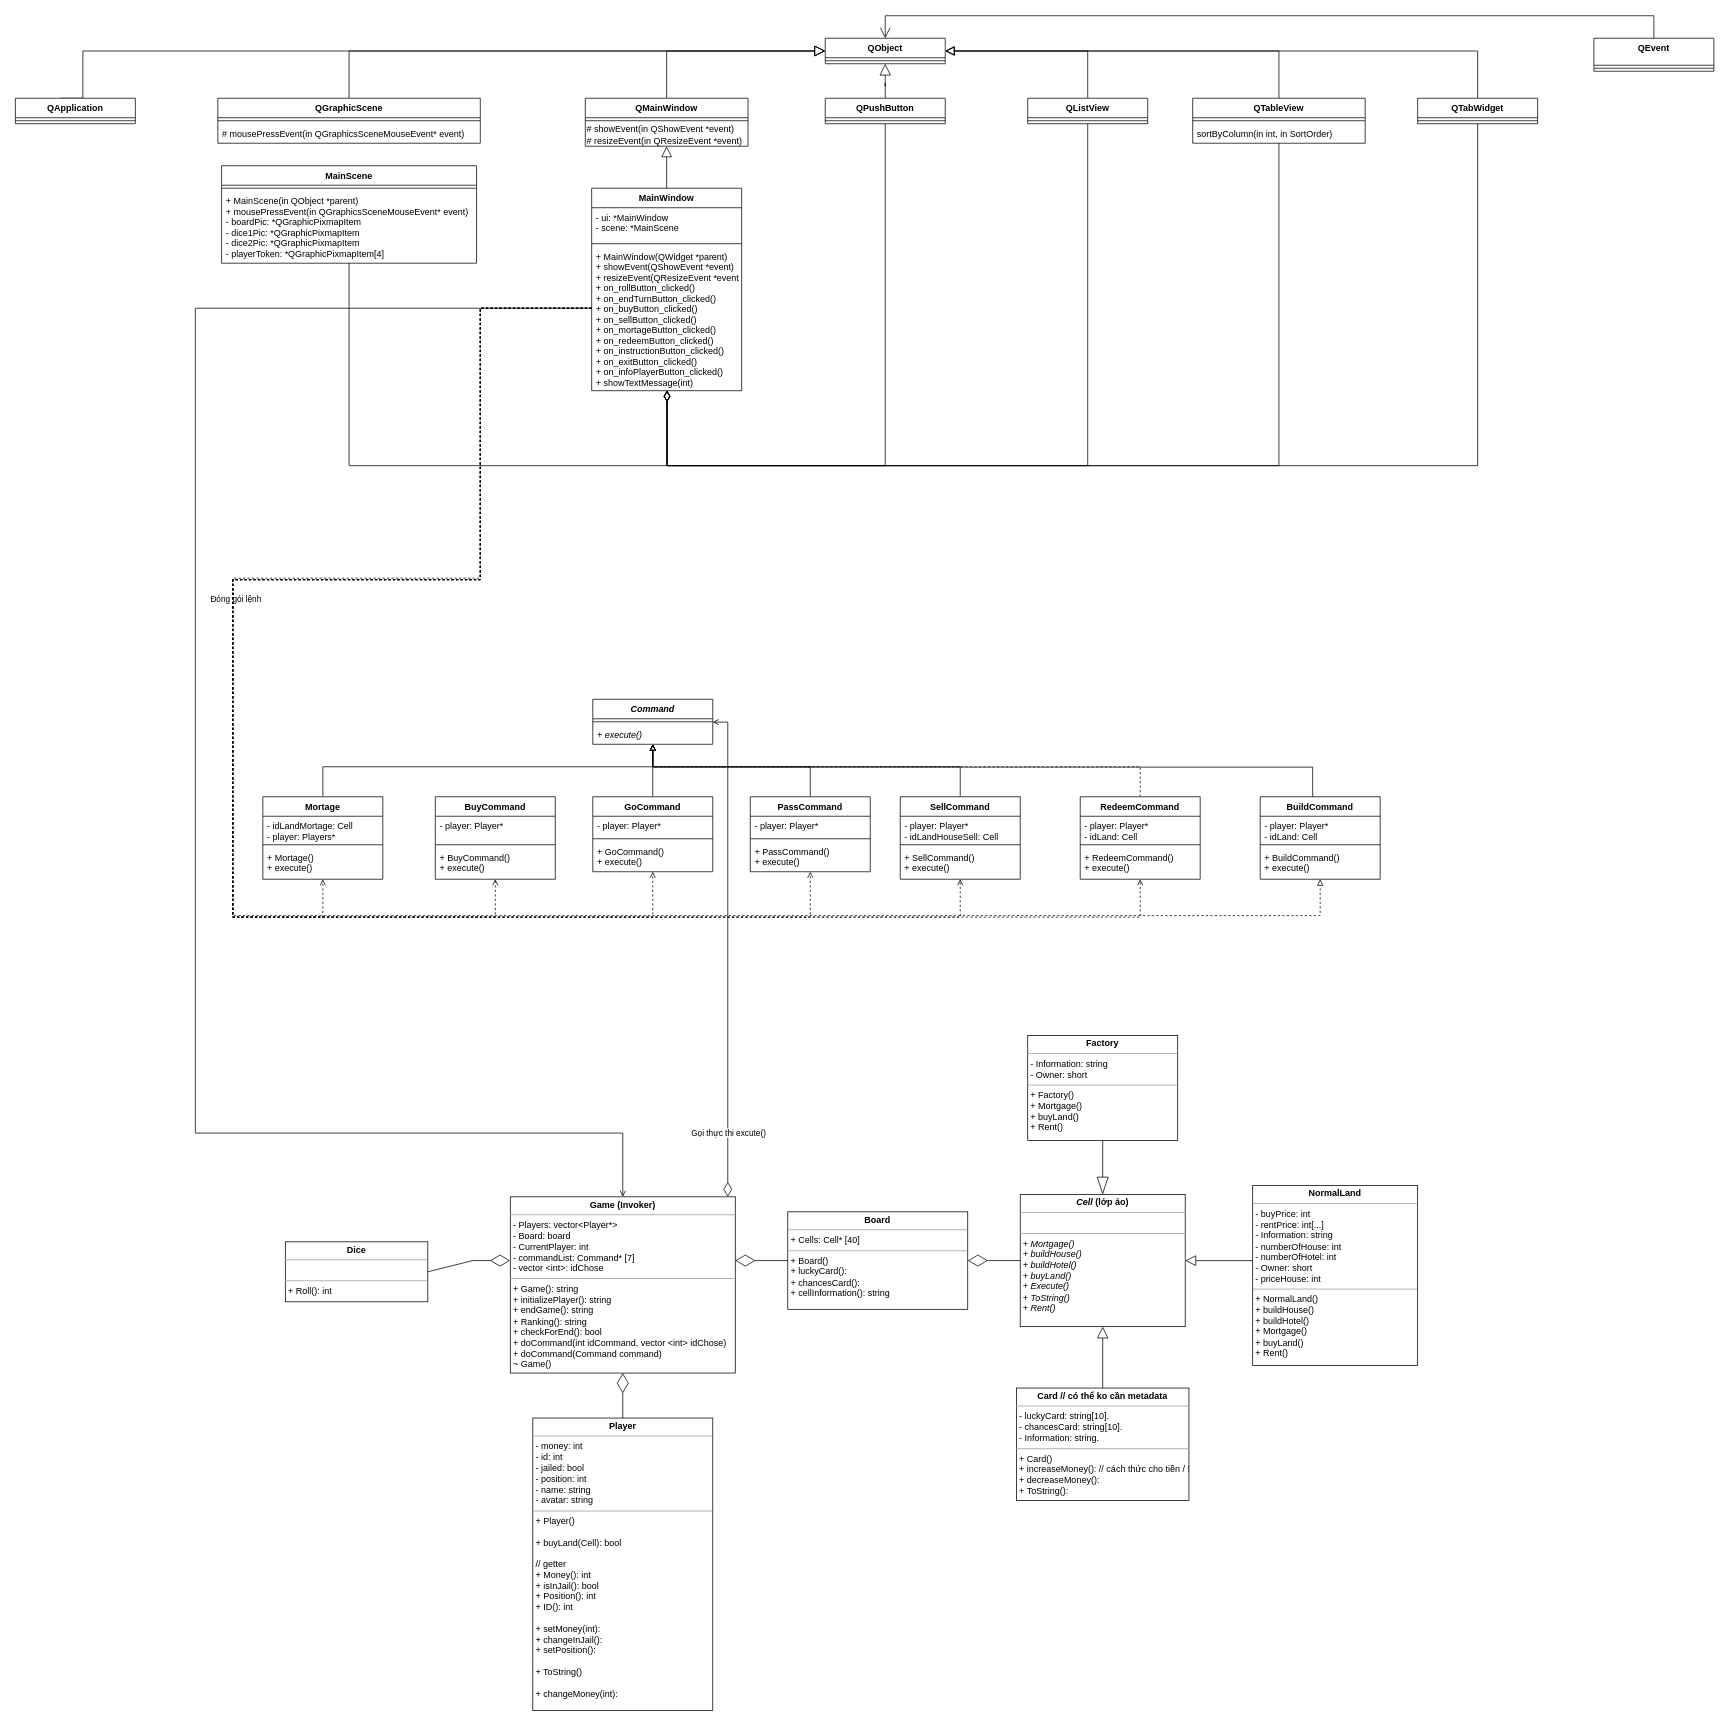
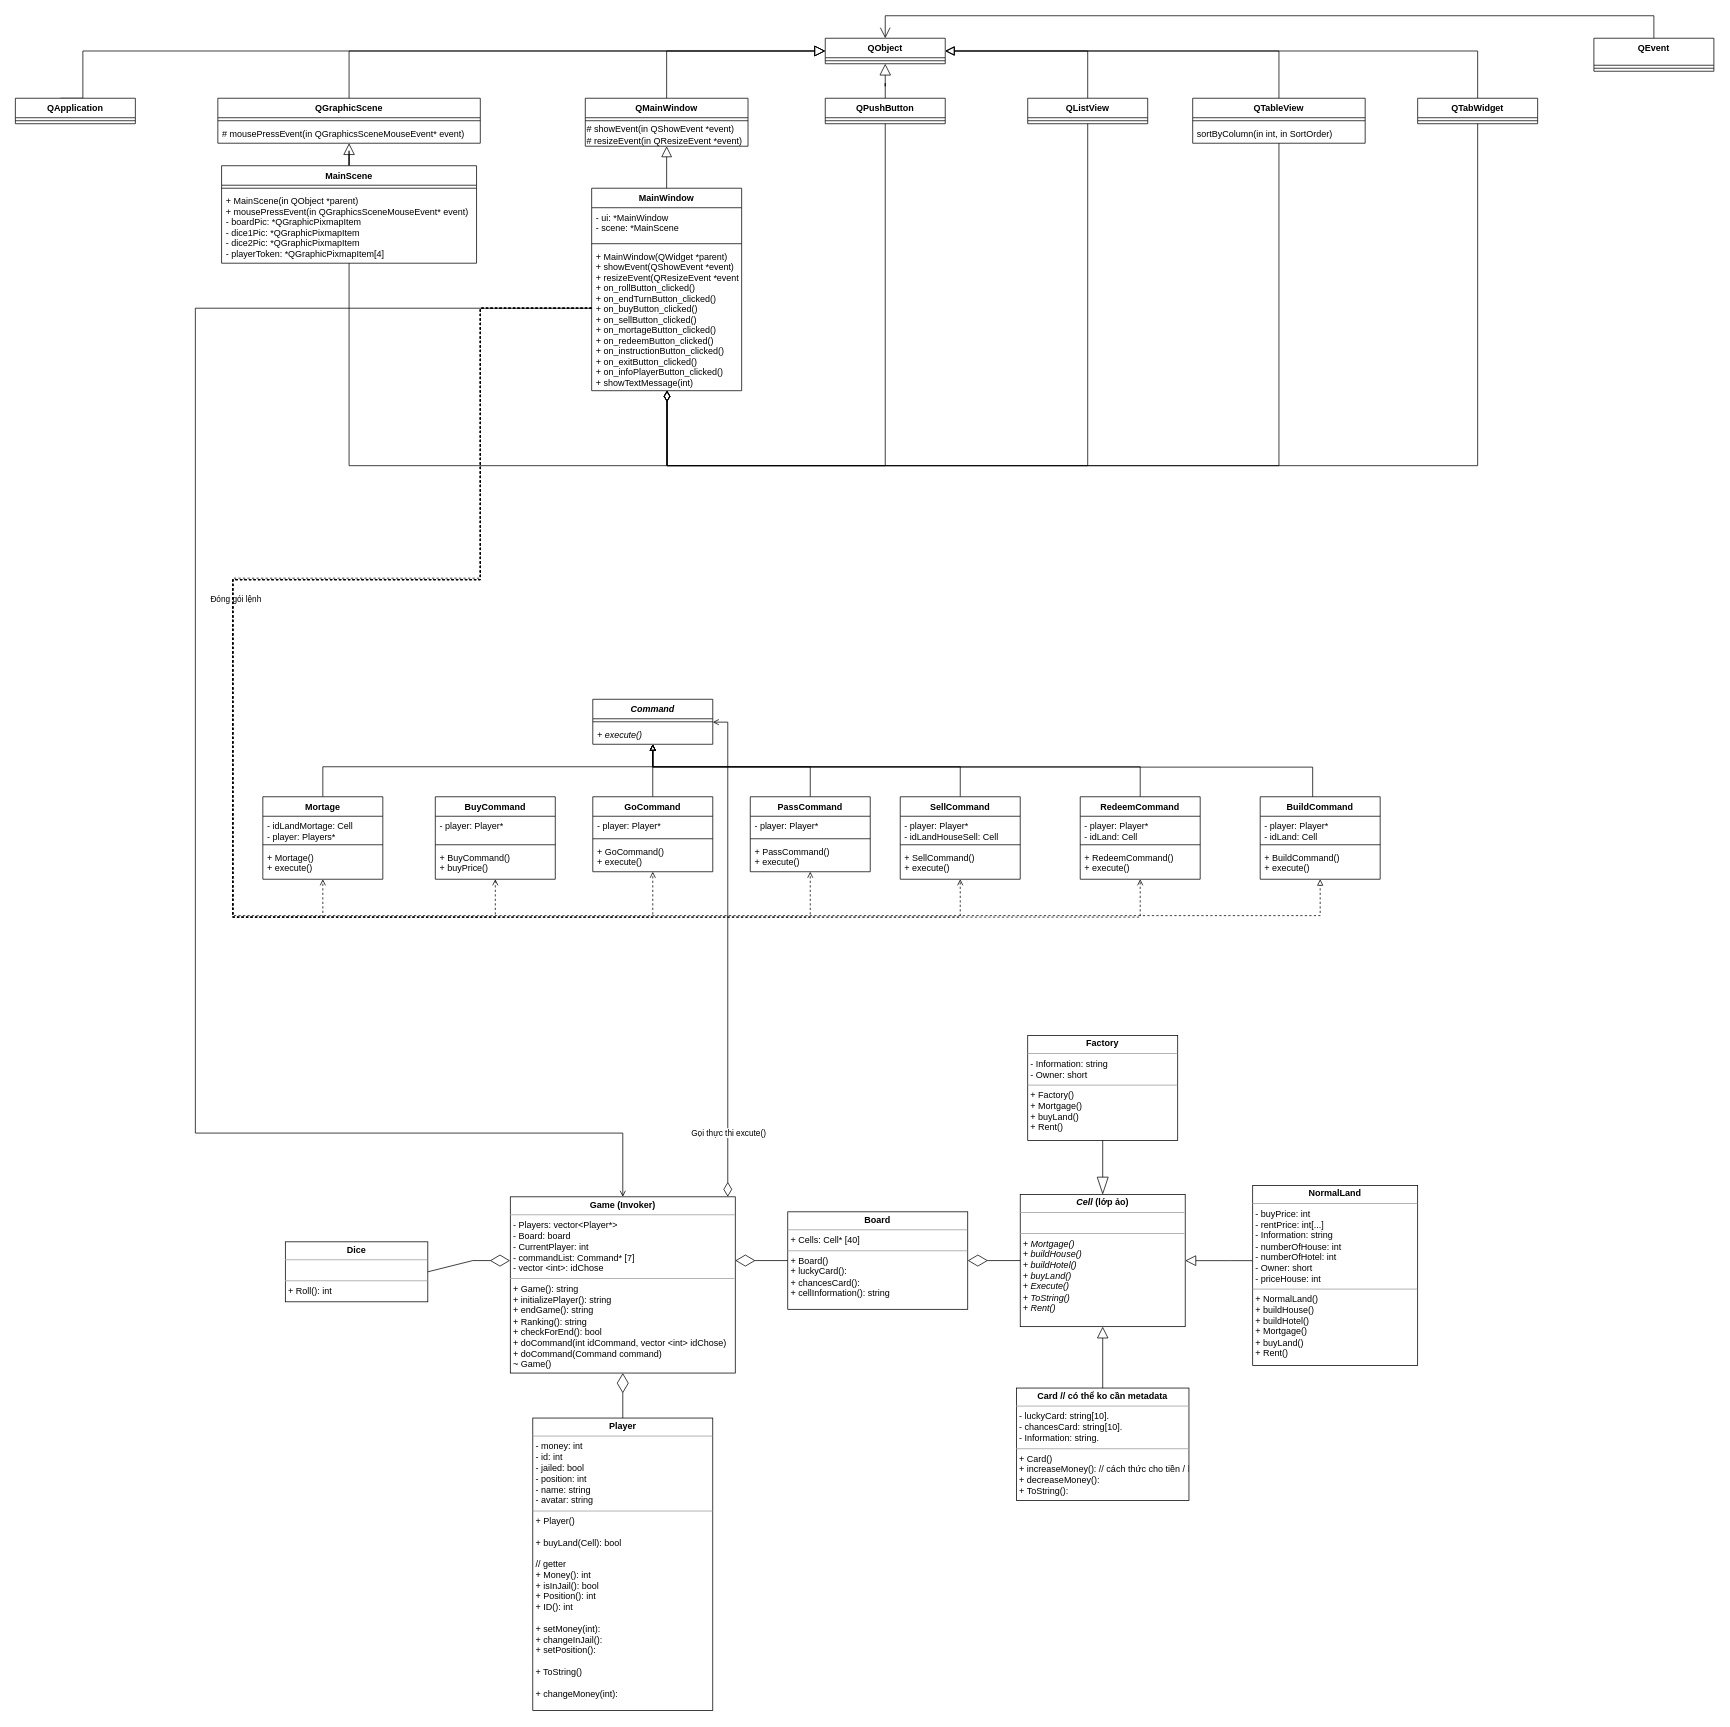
edge "MainScene" -> "QGraphicScene": added
edge "RedeemCommand" -> "Command": style dashed -> solid
node "+ BuyCommand() + execute()": label "+ BuyCommand() + execute()" -> "+ BuyCommand() + buyPrice()"
